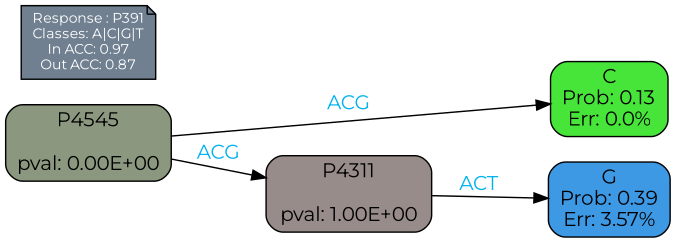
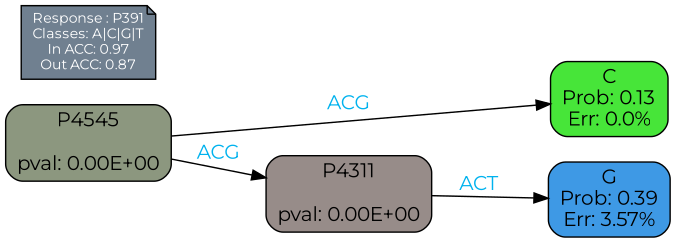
node "P4311 pval: 1.00E+00": label "P4311 pval: 1.00E+00" -> "P4311 pval: 0.00E+00"
